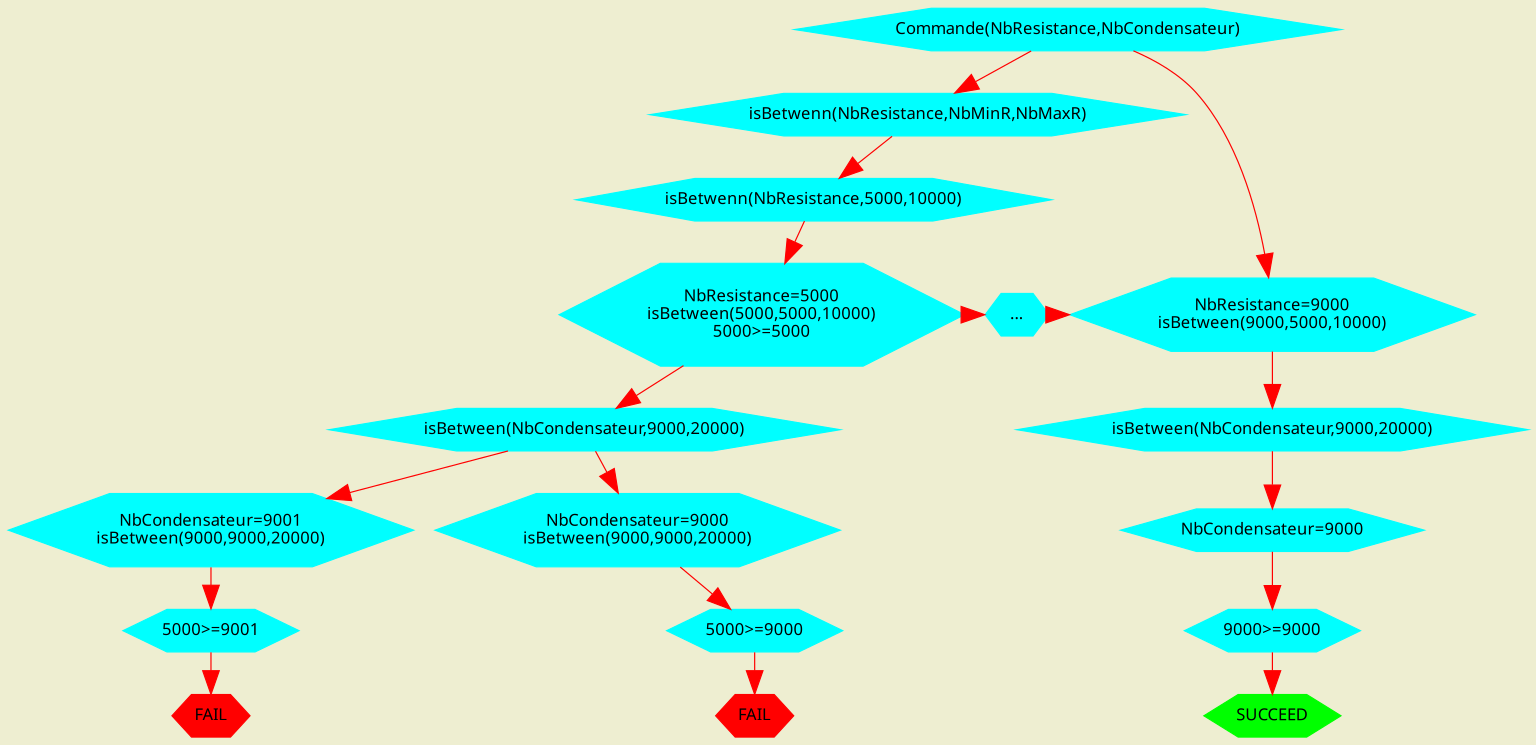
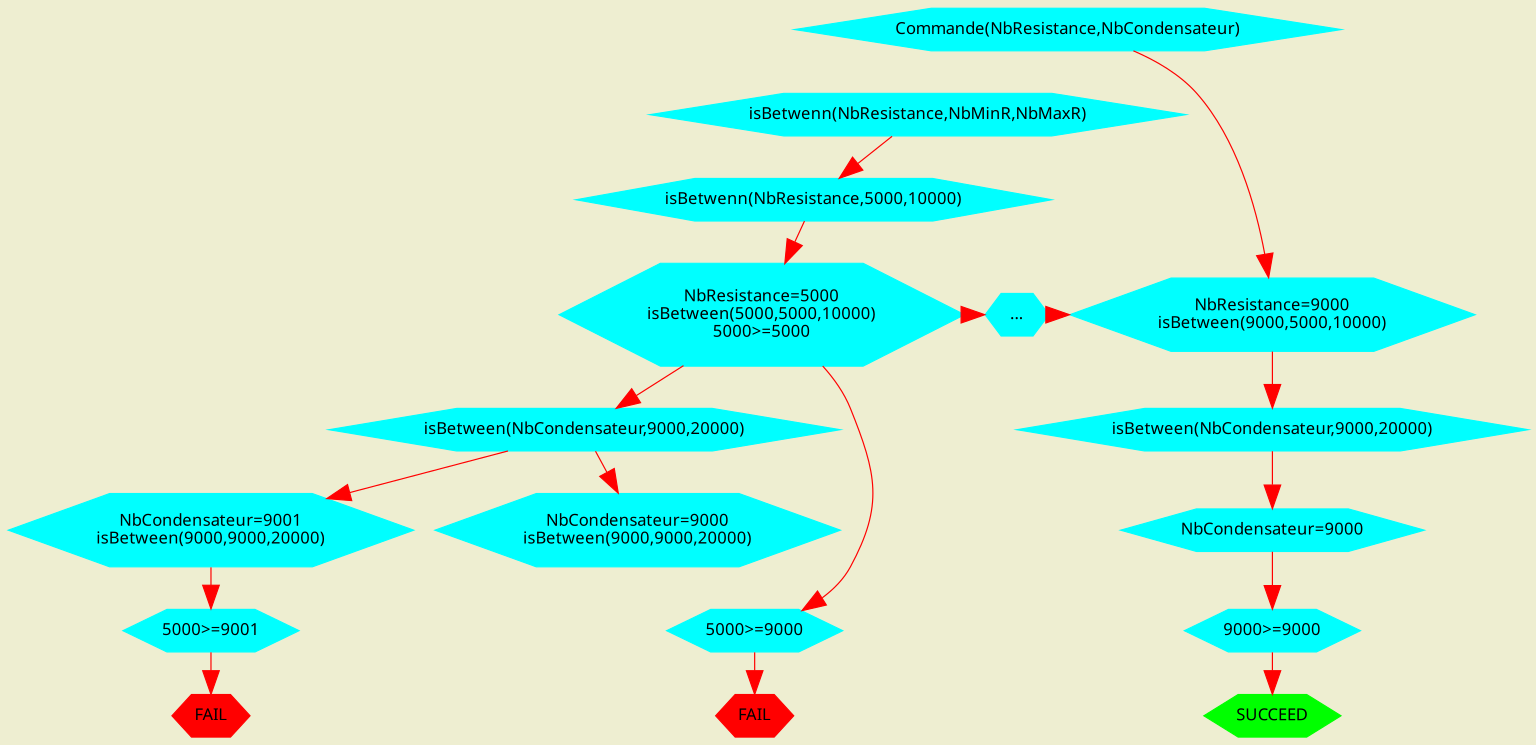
edge "Commande(NbResistance,NbCondensateur)" -> "isBetwenn(NbResistance,NbMinR,NbMaxR)": removed
edge "NbCondensateur=9000 isBetween(9000,9000,20000)" -> "5000>=9000": now "NbResistance=5000 isBetween(5000,5000,10000) 5000>=5000" -> "5000>=9000"
